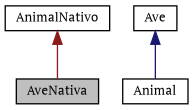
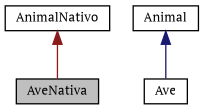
edge "Animal" -> "Ave": reversed
